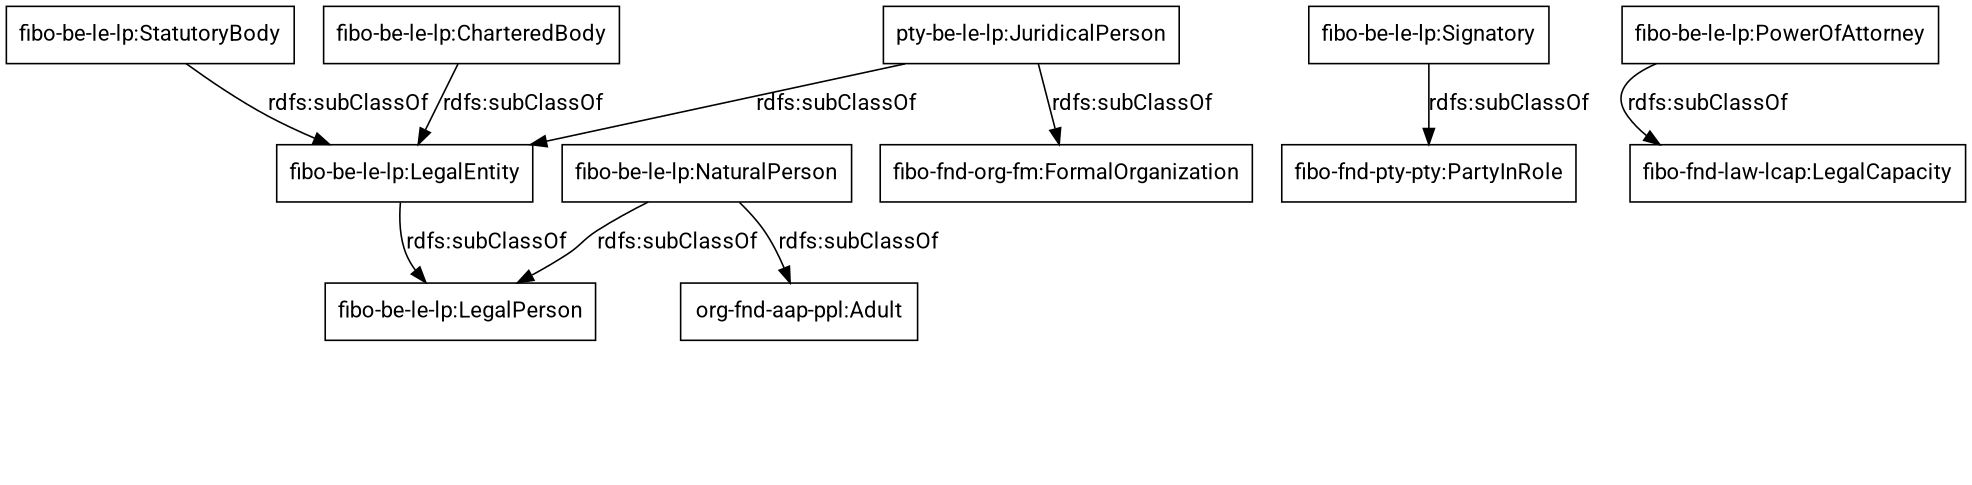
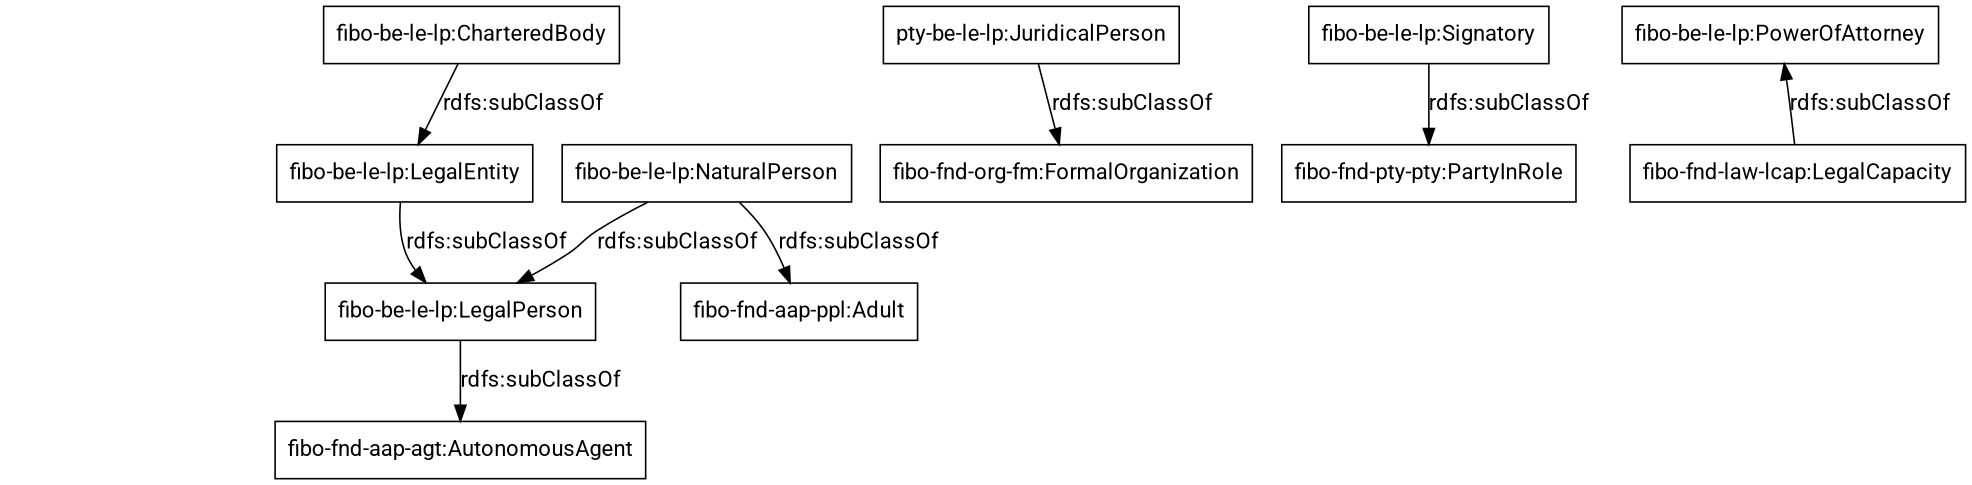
node "fibo-be-le-lp:StatutoryBody": removed
edge "fibo-be-le-lp:PowerOfAttorney" -> "fibo-fnd-law-lcap:LegalCapacity": reversed
edge "pty-be-le-lp:JuridicalPerson" -> "fibo-be-le-lp:LegalEntity": removed, label "rdfs:subClassOf"
node "org-fnd-aap-ppl:Adult": label "org-fnd-aap-ppl:Adult" -> "fibo-fnd-aap-ppl:Adult"
node "fibo-fnd-aap-agt:AutonomousAgent": added
